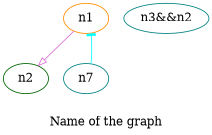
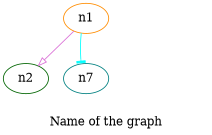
node "n3&&n2": removed
edge "n7" -> "n1": reversed
